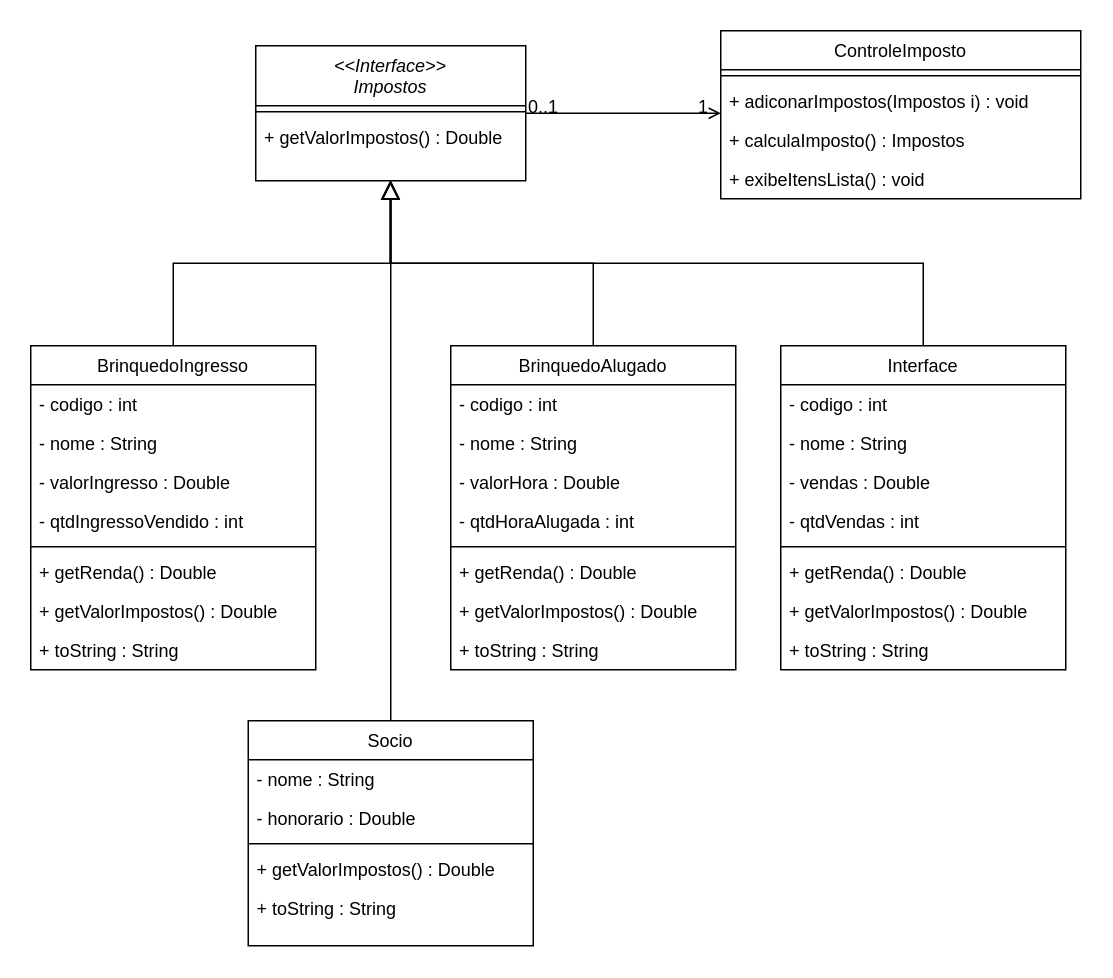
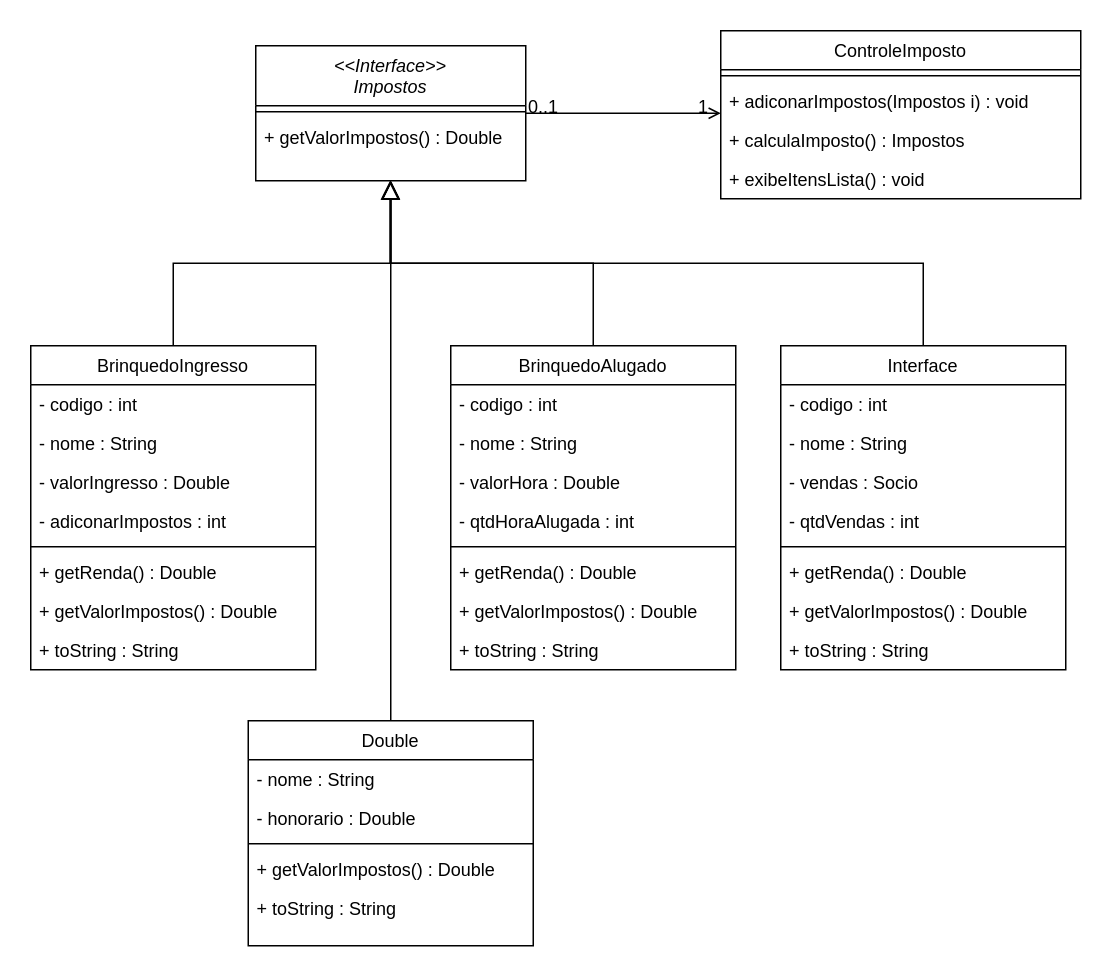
node "- vendas : Double": label "- vendas : Double" -> "- vendas : Socio"
node "- qtdIngressoVendido : int": label "- qtdIngressoVendido : int" -> "- adiconarImpostos : int"
node "Socio": label "Socio" -> "Double"
